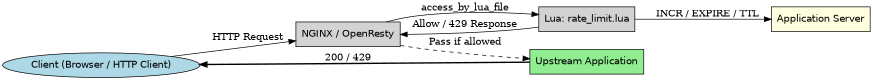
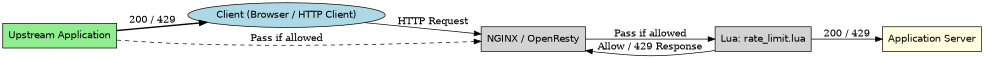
edge "NGINX / OpenResty" -> "Lua: rate_limit.lua": label "access_by_lua_file" -> "Pass if allowed"
edge "Lua: rate_limit.lua" -> "Application Server": label "INCR / EXPIRE / TTL" -> "200 / 429"
edge "NGINX / OpenResty" -> "Upstream Application": reversed
